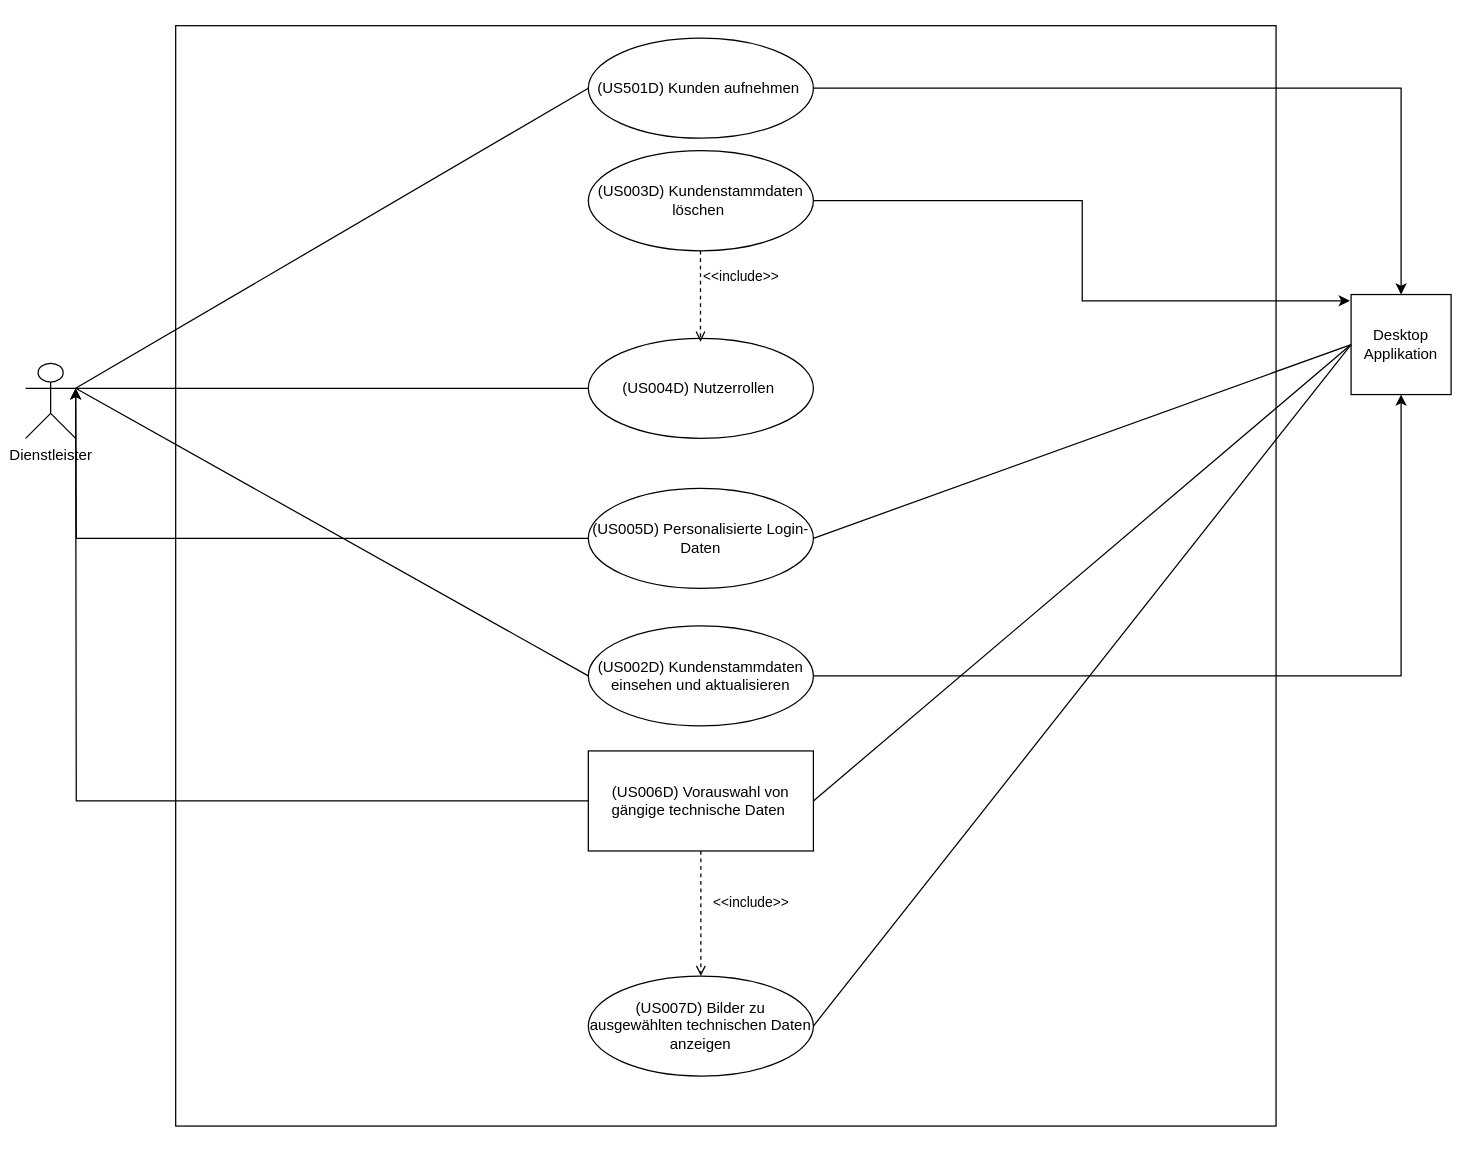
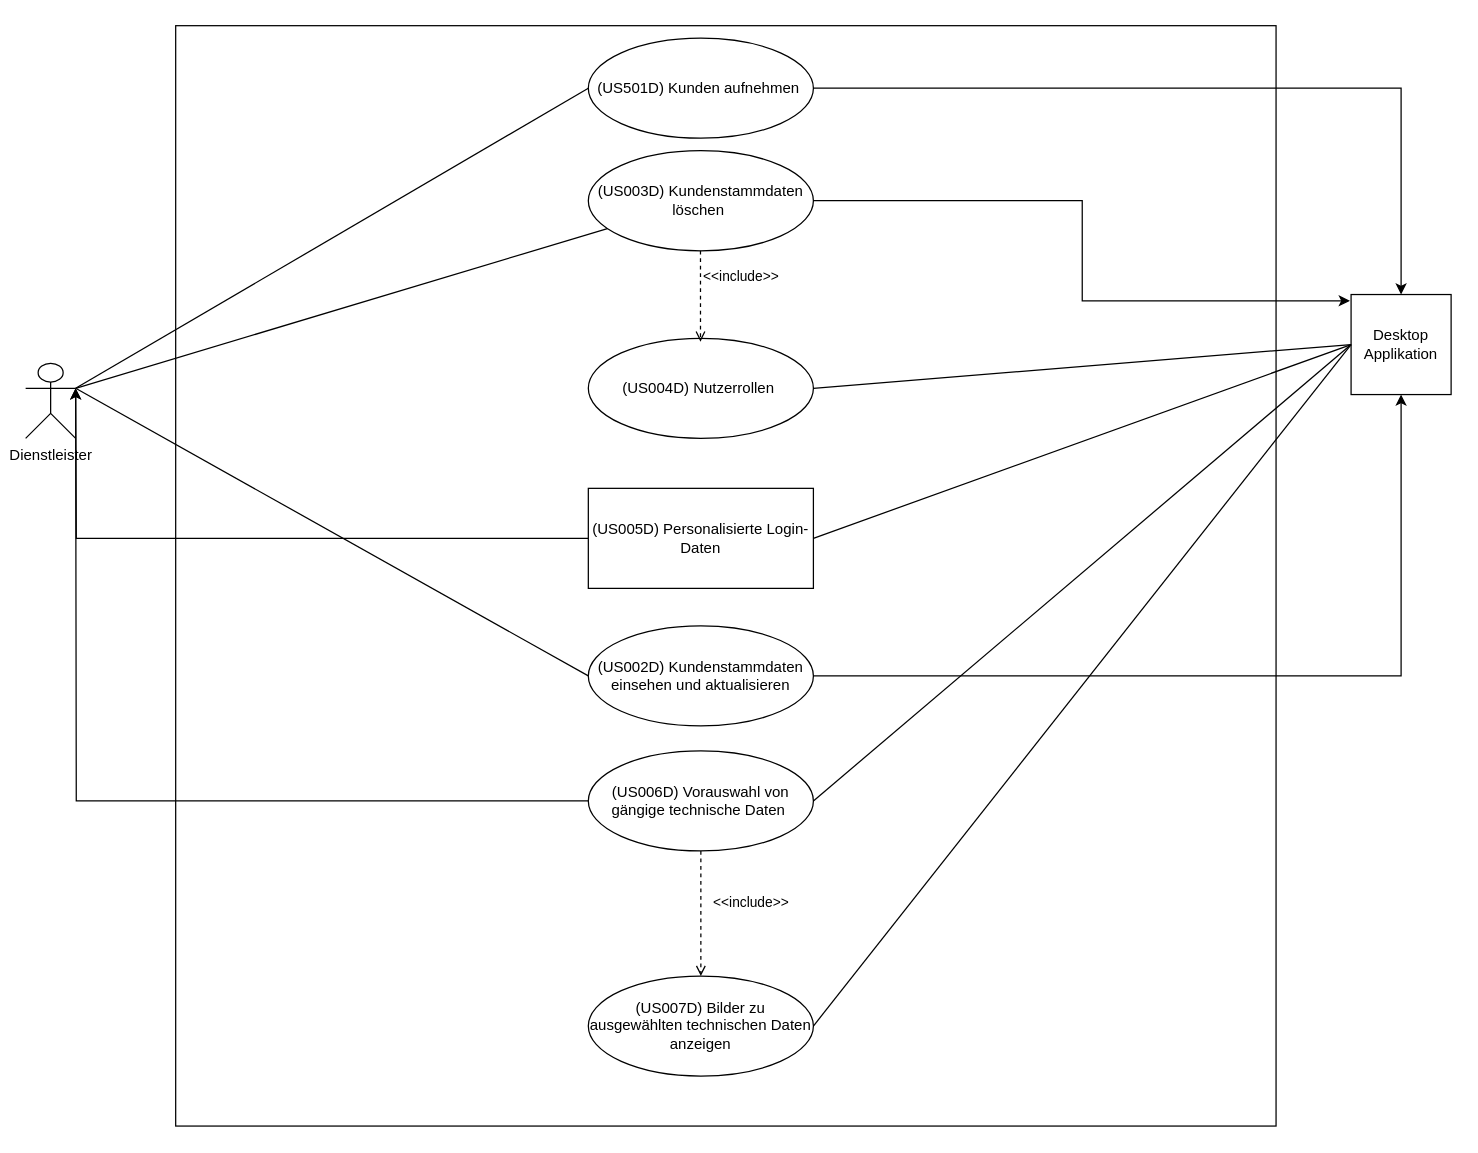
edge "Desktop Applikation" -- "(US004D) Nutzerrollen": added
edge "(US004D) Nutzerrollen" -- "Dienstleister": now "(US003D) Kundenstammdaten löschen" -- "Dienstleister"
node "(US005D) Personalisierte Login-Daten": shape ellipse -> rectangle
node "(US006D) Vorauswahl von gängige technische Daten": shape rectangle -> ellipse
